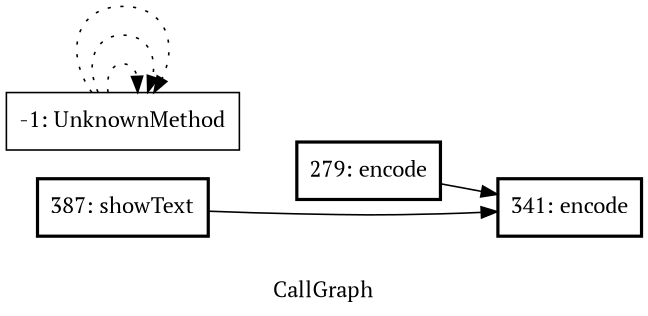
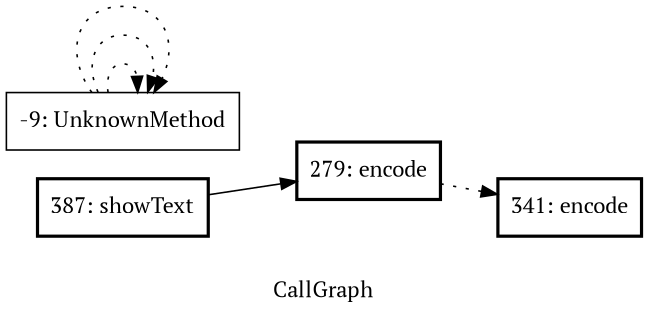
node "-1: UnknownMethod": label "-1: UnknownMethod" -> "-9: UnknownMethod"
edge "279: encode" -> "341: encode": style solid -> dotted
edge "387: showText" -> "341: encode": now "387: showText" -> "279: encode"
